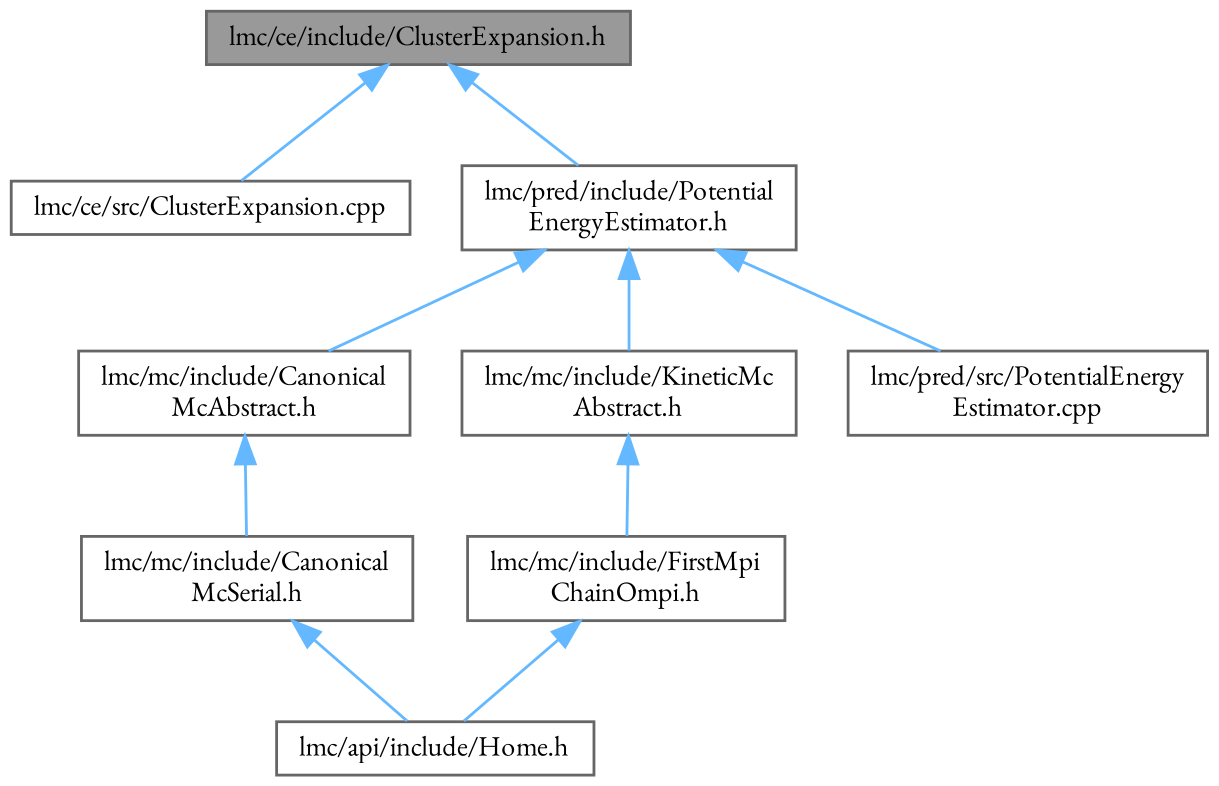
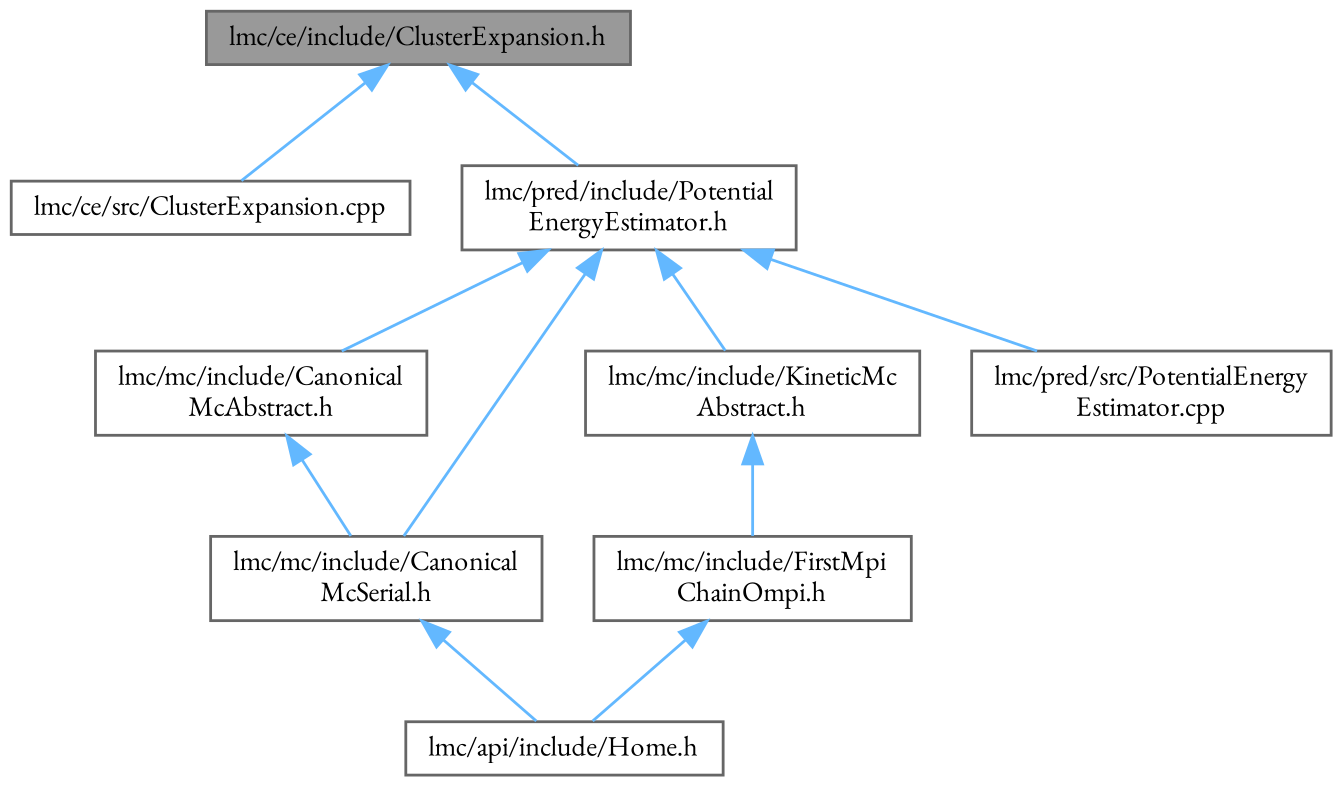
edge "lmc/mc/include/Canonical McSerial.h" -> "lmc/pred/include/Potential EnergyEstimator.h": added
